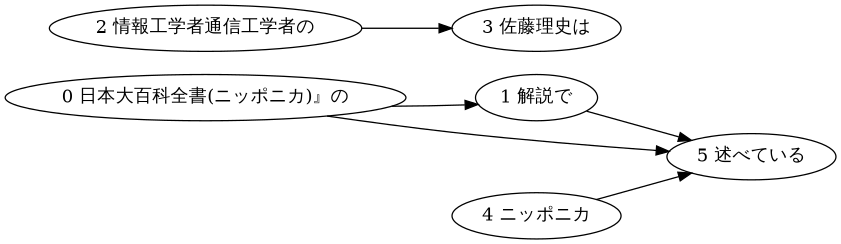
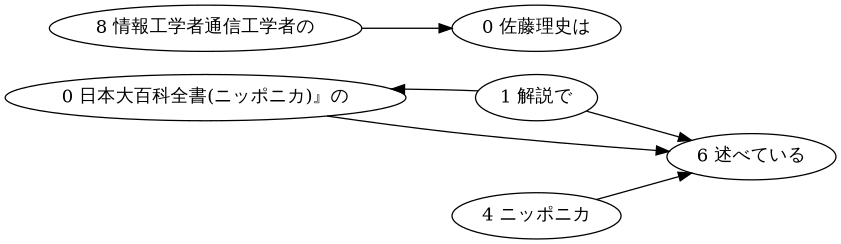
node "2 情報工学者通信工学者の": label "2 情報工学者通信工学者の" -> "8 情報工学者通信工学者の"
node "3 佐藤理史は": label "3 佐藤理史は" -> "0 佐藤理史は"
edge "0 日本大百科全書(ニッポニカ)』の" -> "1 解説で": reversed
node "5 述べている": label "5 述べている" -> "6 述べている"
